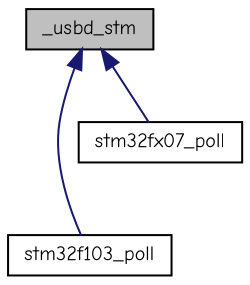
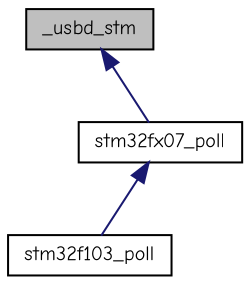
edge "stm32f103_poll" -> "_usbd_stm": now "stm32f103_poll" -> "stm32fx07_poll"
